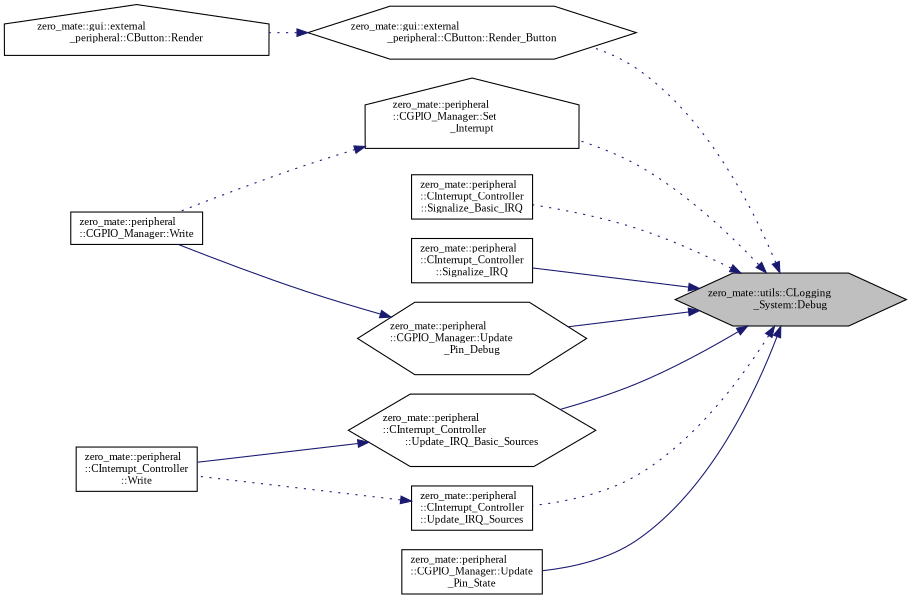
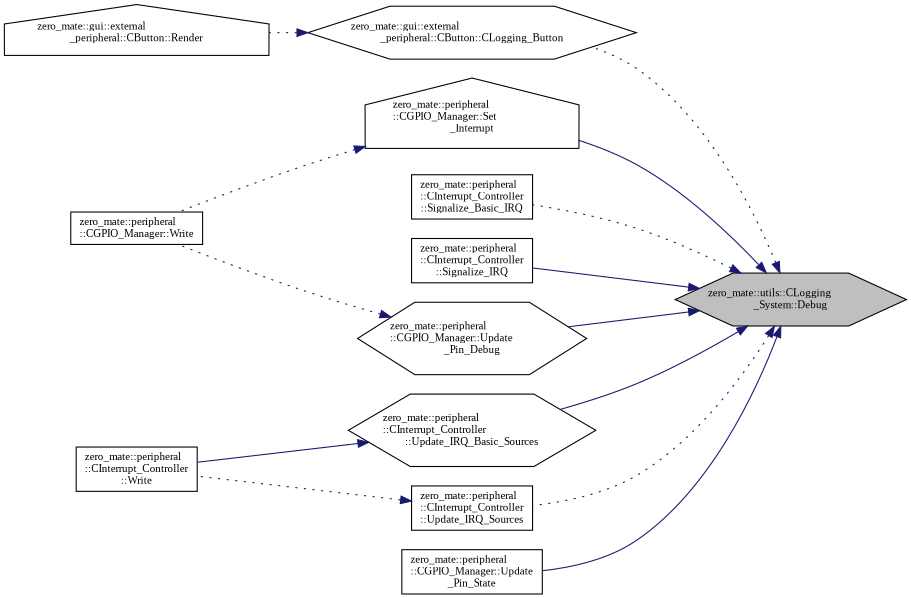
node "zero_mate::gui::external _peripheral::CButton::Render_Button": label "zero_mate::gui::external _peripheral::CButton::Render_Button" -> "zero_mate::gui::external _peripheral::CButton::CLogging_Button"
edge "zero_mate::peripheral ::CGPIO_Manager::Set _Interrupt" -> "zero_mate::utils::CLogging _System::Debug": style dotted -> solid
edge "zero_mate::peripheral ::CGPIO_Manager::Write" -> "zero_mate::peripheral ::CGPIO_Manager::Update _Pin_Debug": style solid -> dotted
